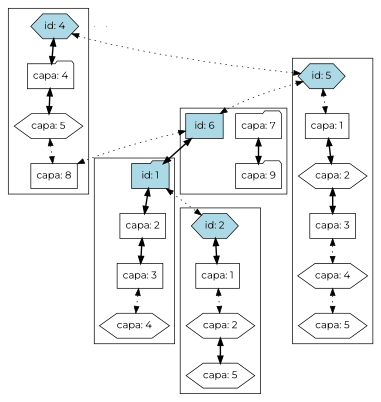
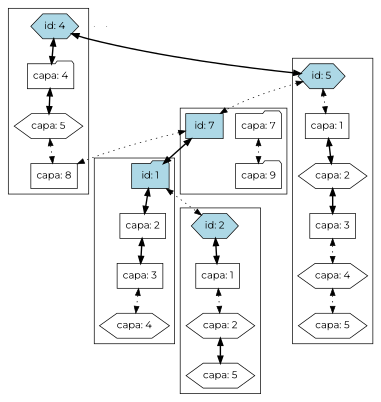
edge "id: 4" -- "id: 5": style dotted -> bold
node "id: 6": label "id: 6" -> "id: 7"
edge "capa: 7" -- "capa: 9": style bold -> dotted
